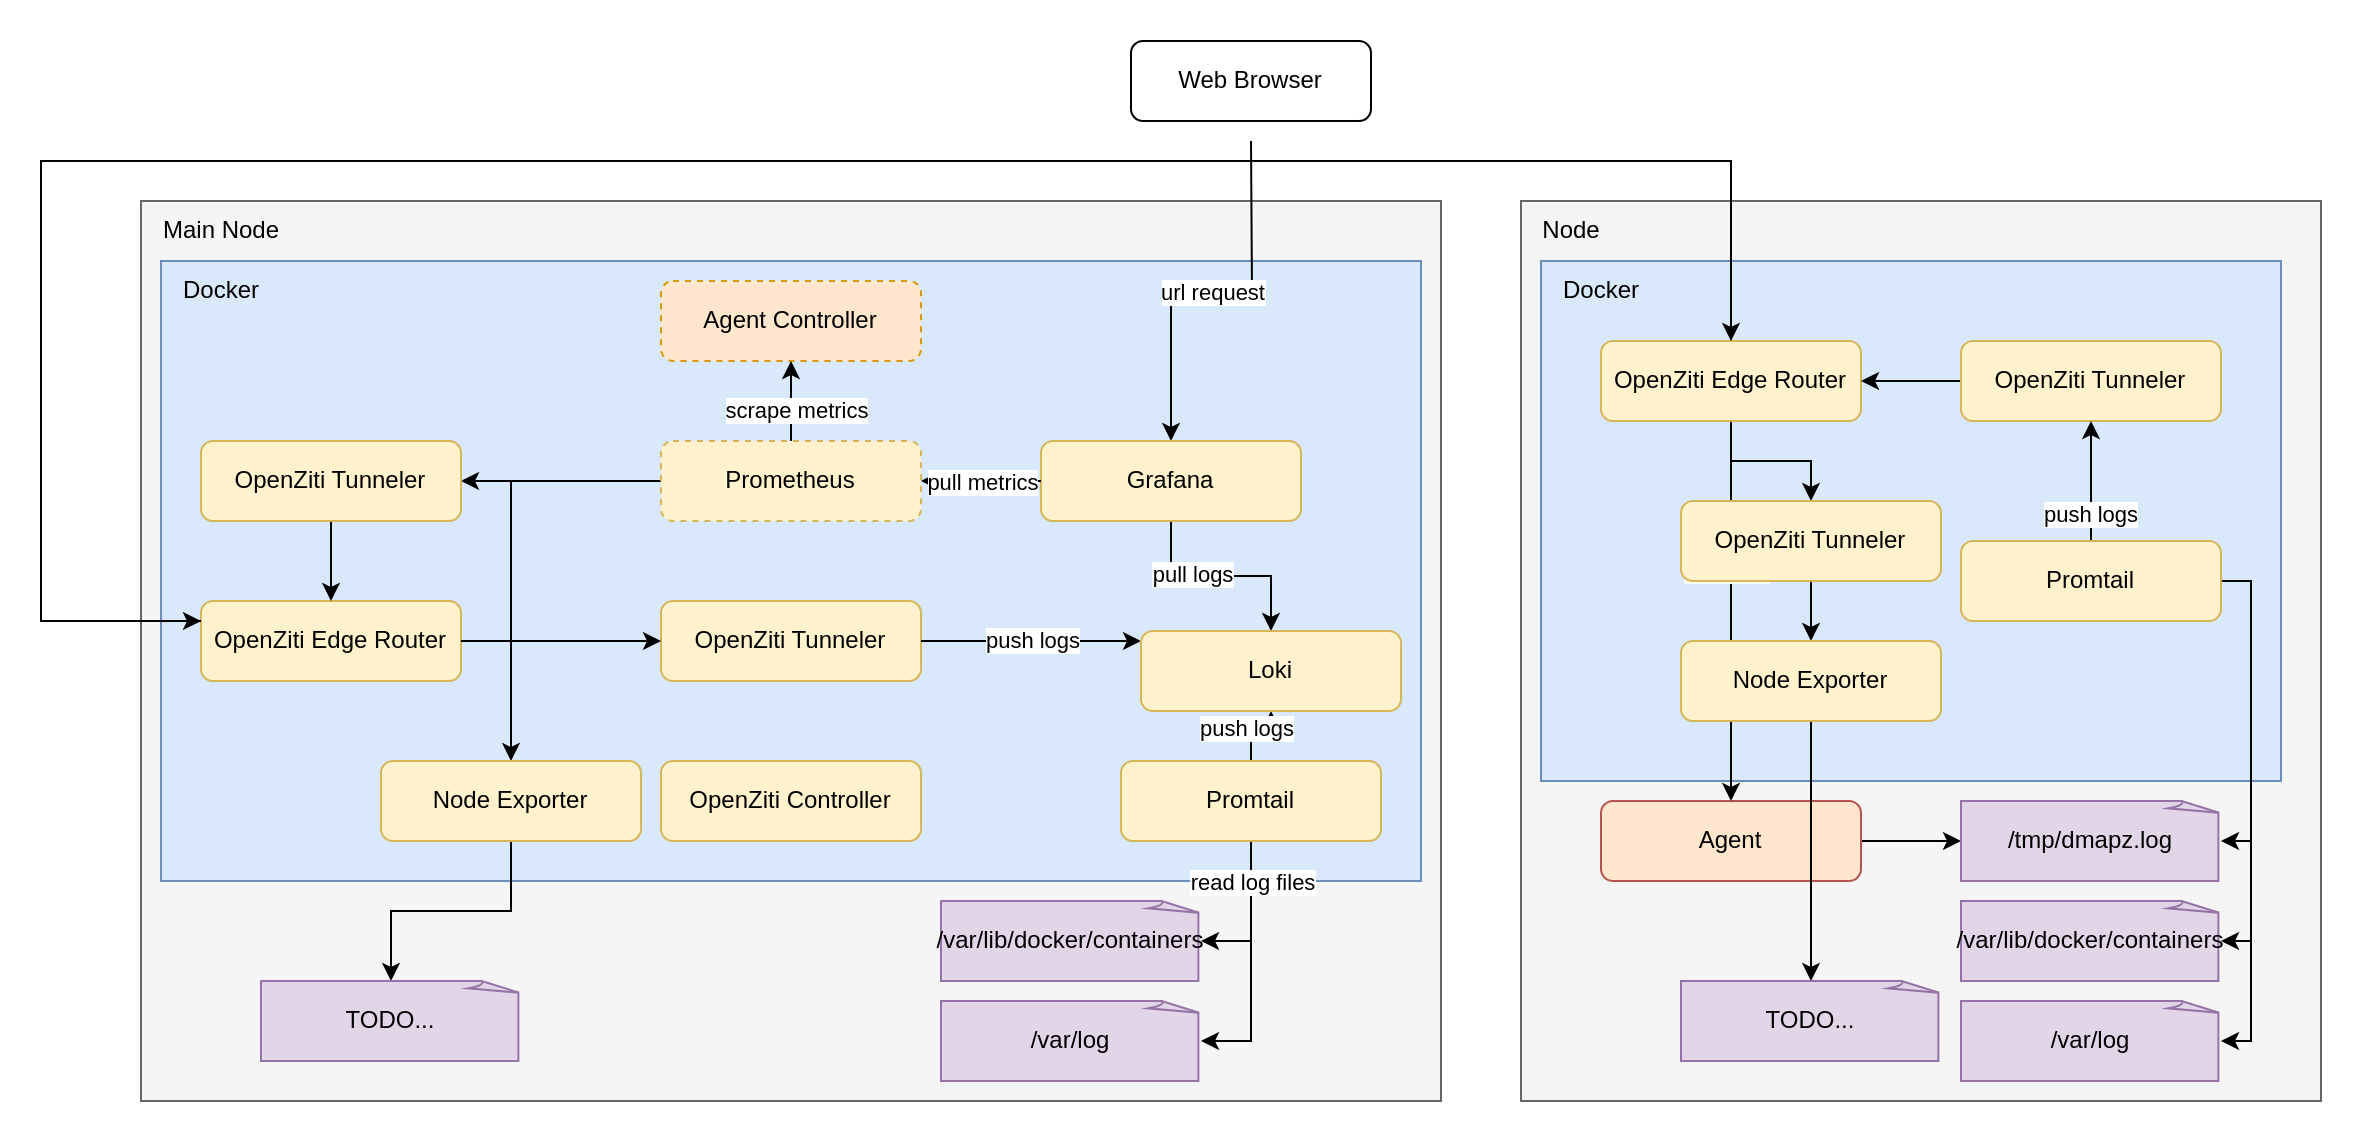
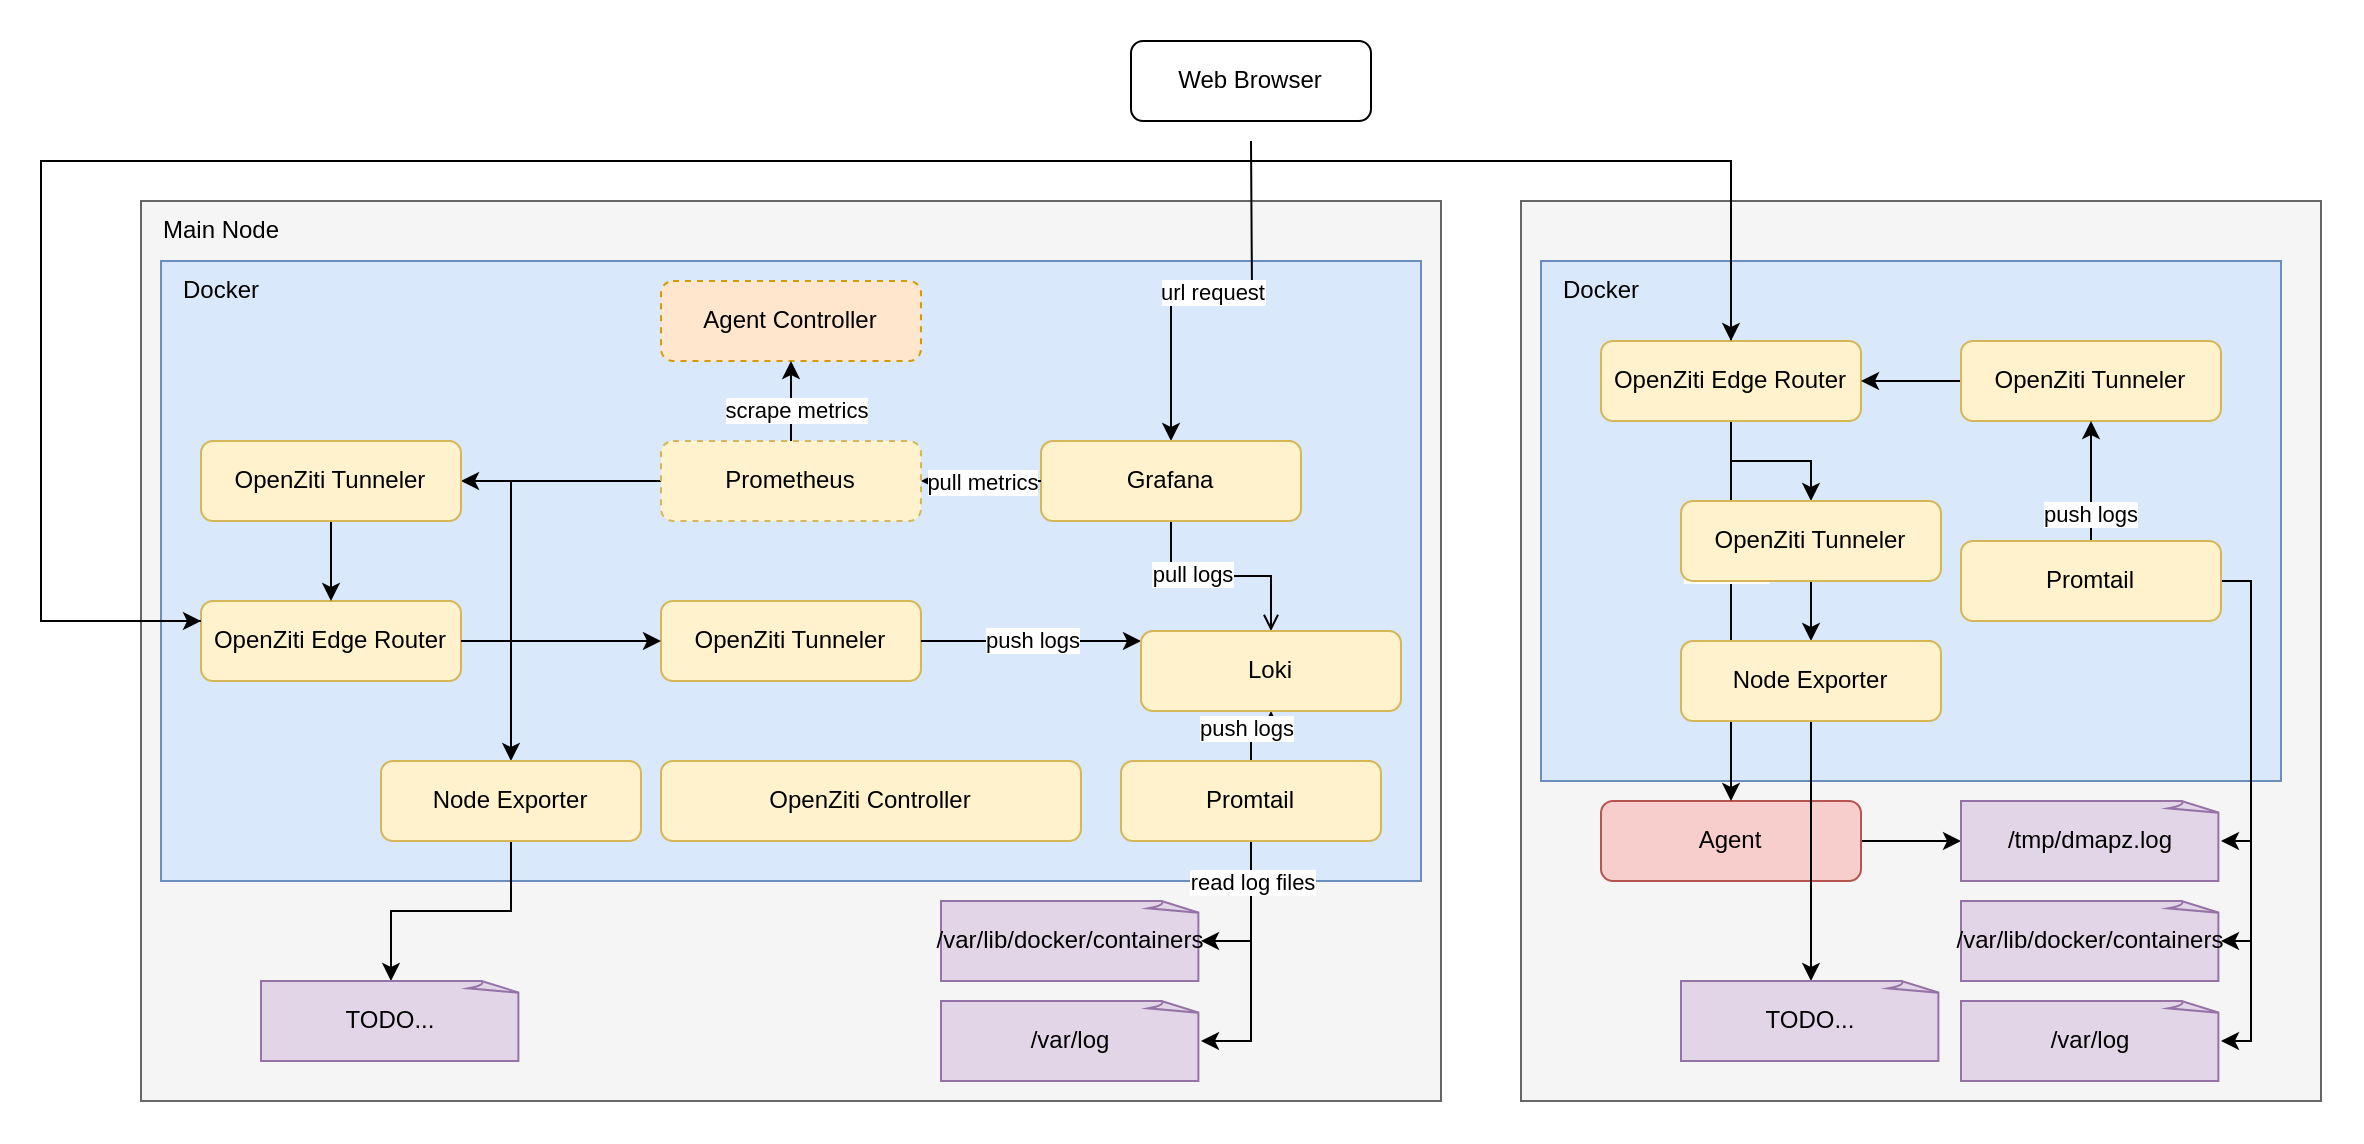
node "Node": removed
edge "Grafana" -> "Loki": arrowhead classic -> open
node "OpenZiti Controller": size 260x80 -> 420x80
node "Agent": fillcolor #ffe6cc -> #f8cecc
